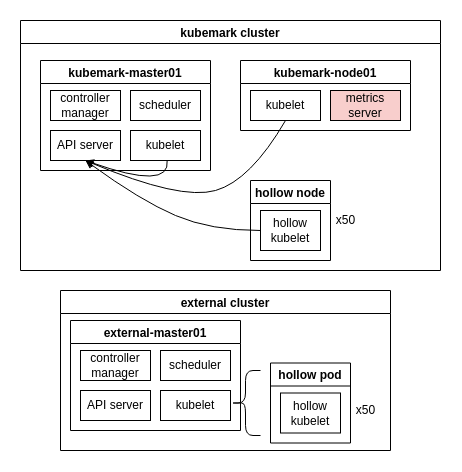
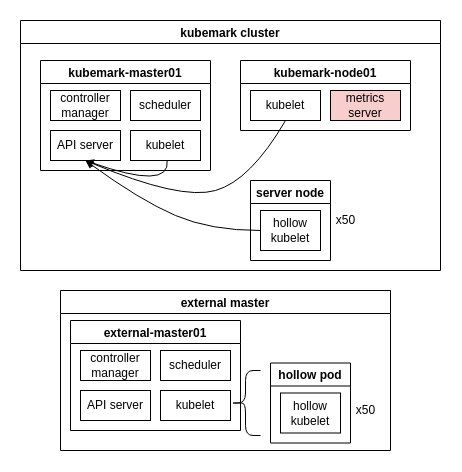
node "hollow node": label "hollow node" -> "server node"
node "external cluster": label "external cluster" -> "external master"
